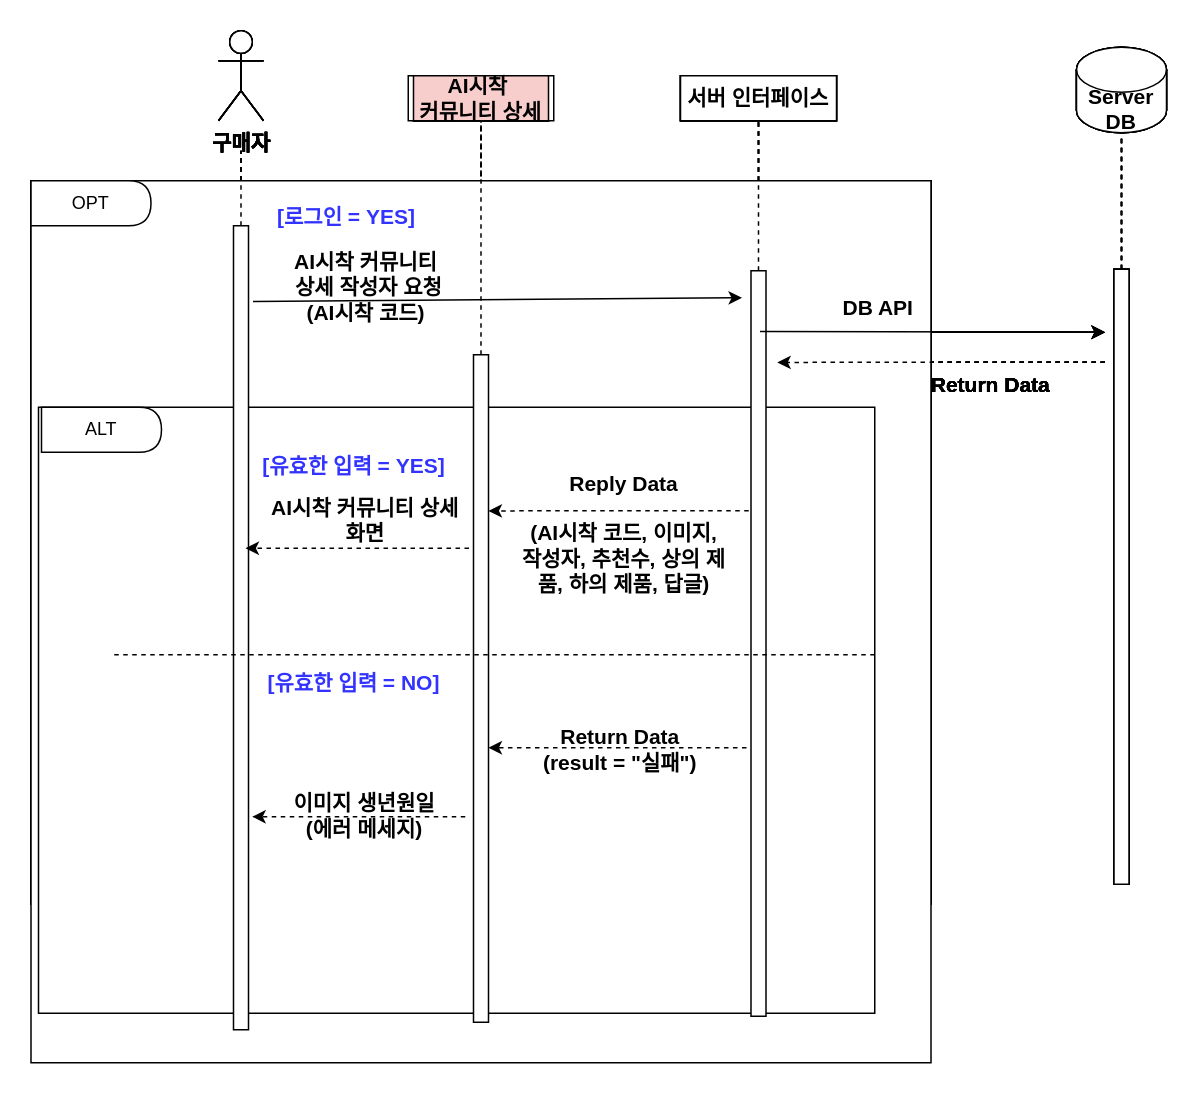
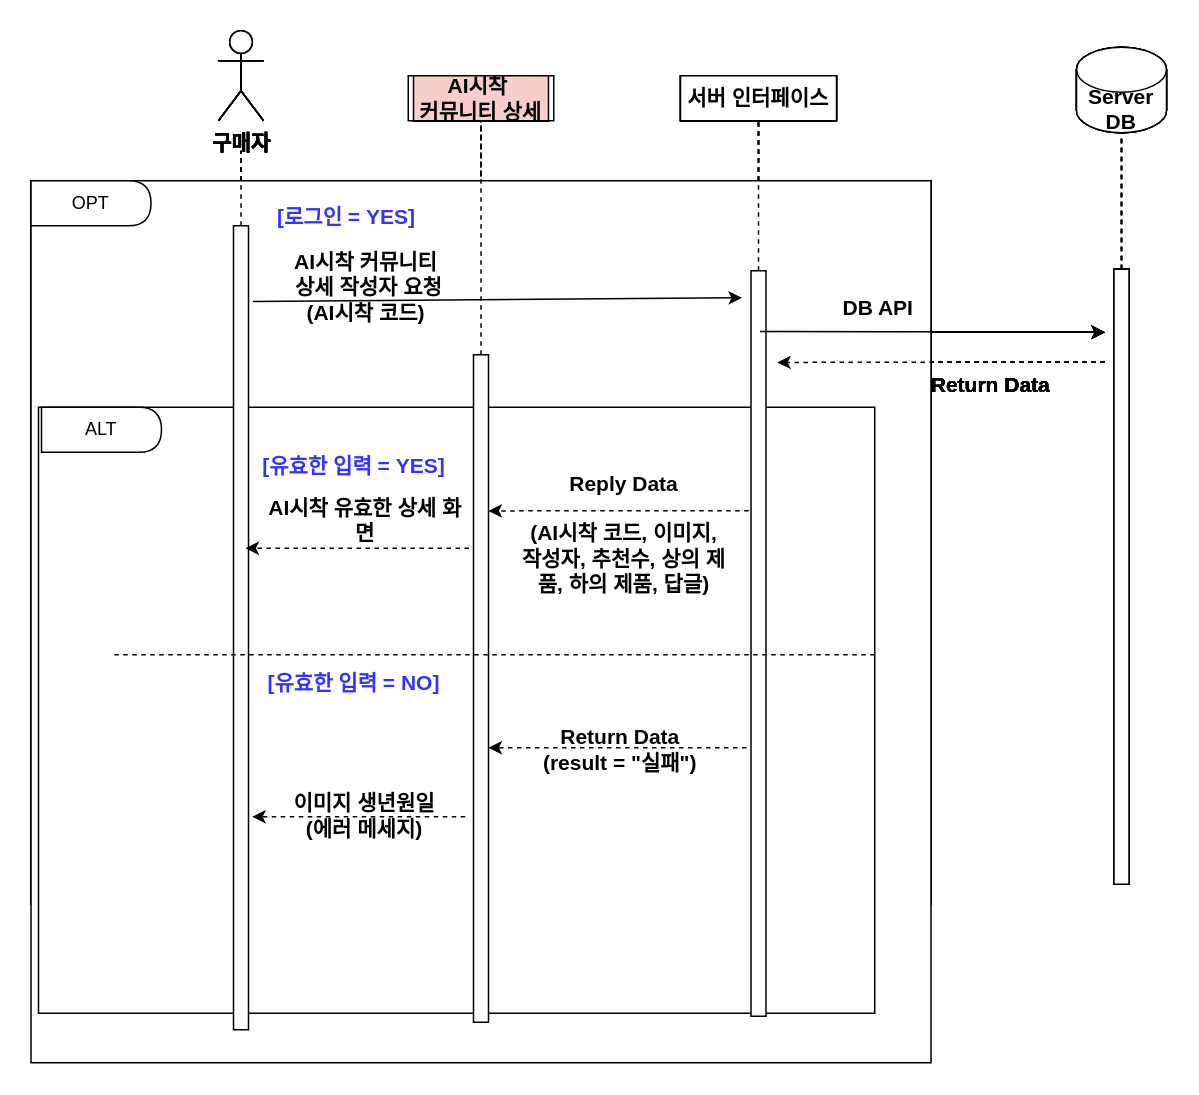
node "AI시착 커뮤니티 상세 화면": label "AI시착 커뮤니티 상세 화면" -> "AI시착 유효한 상세 화면"
